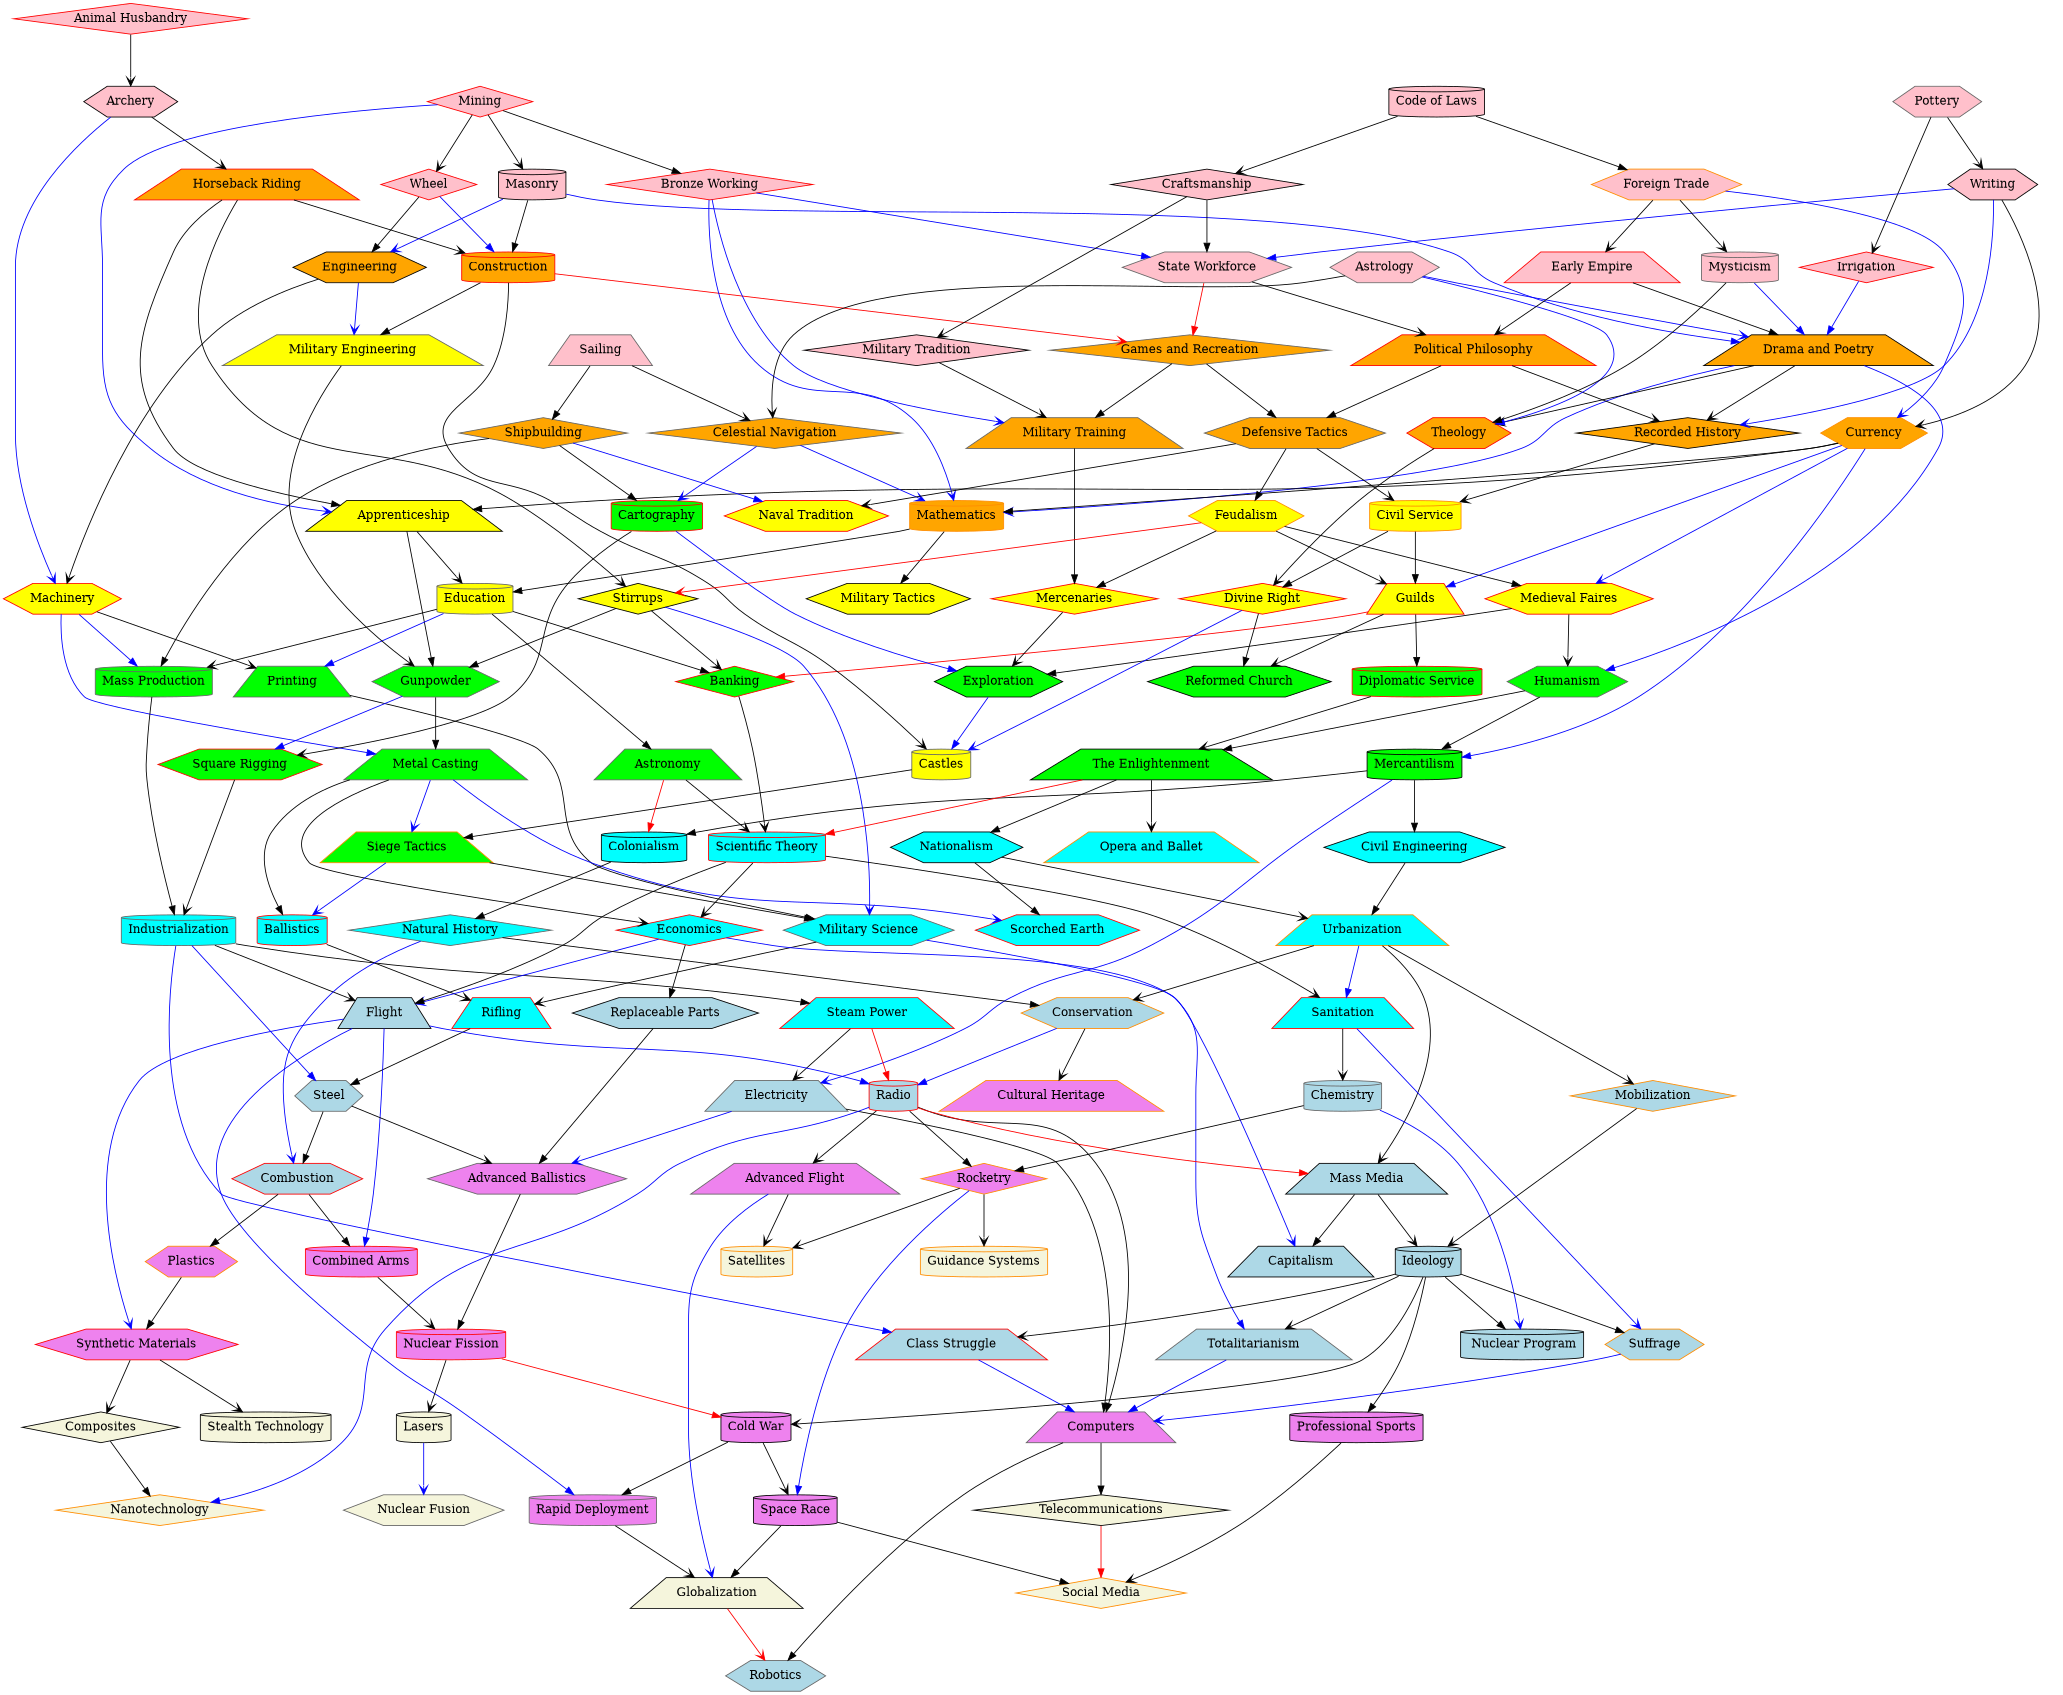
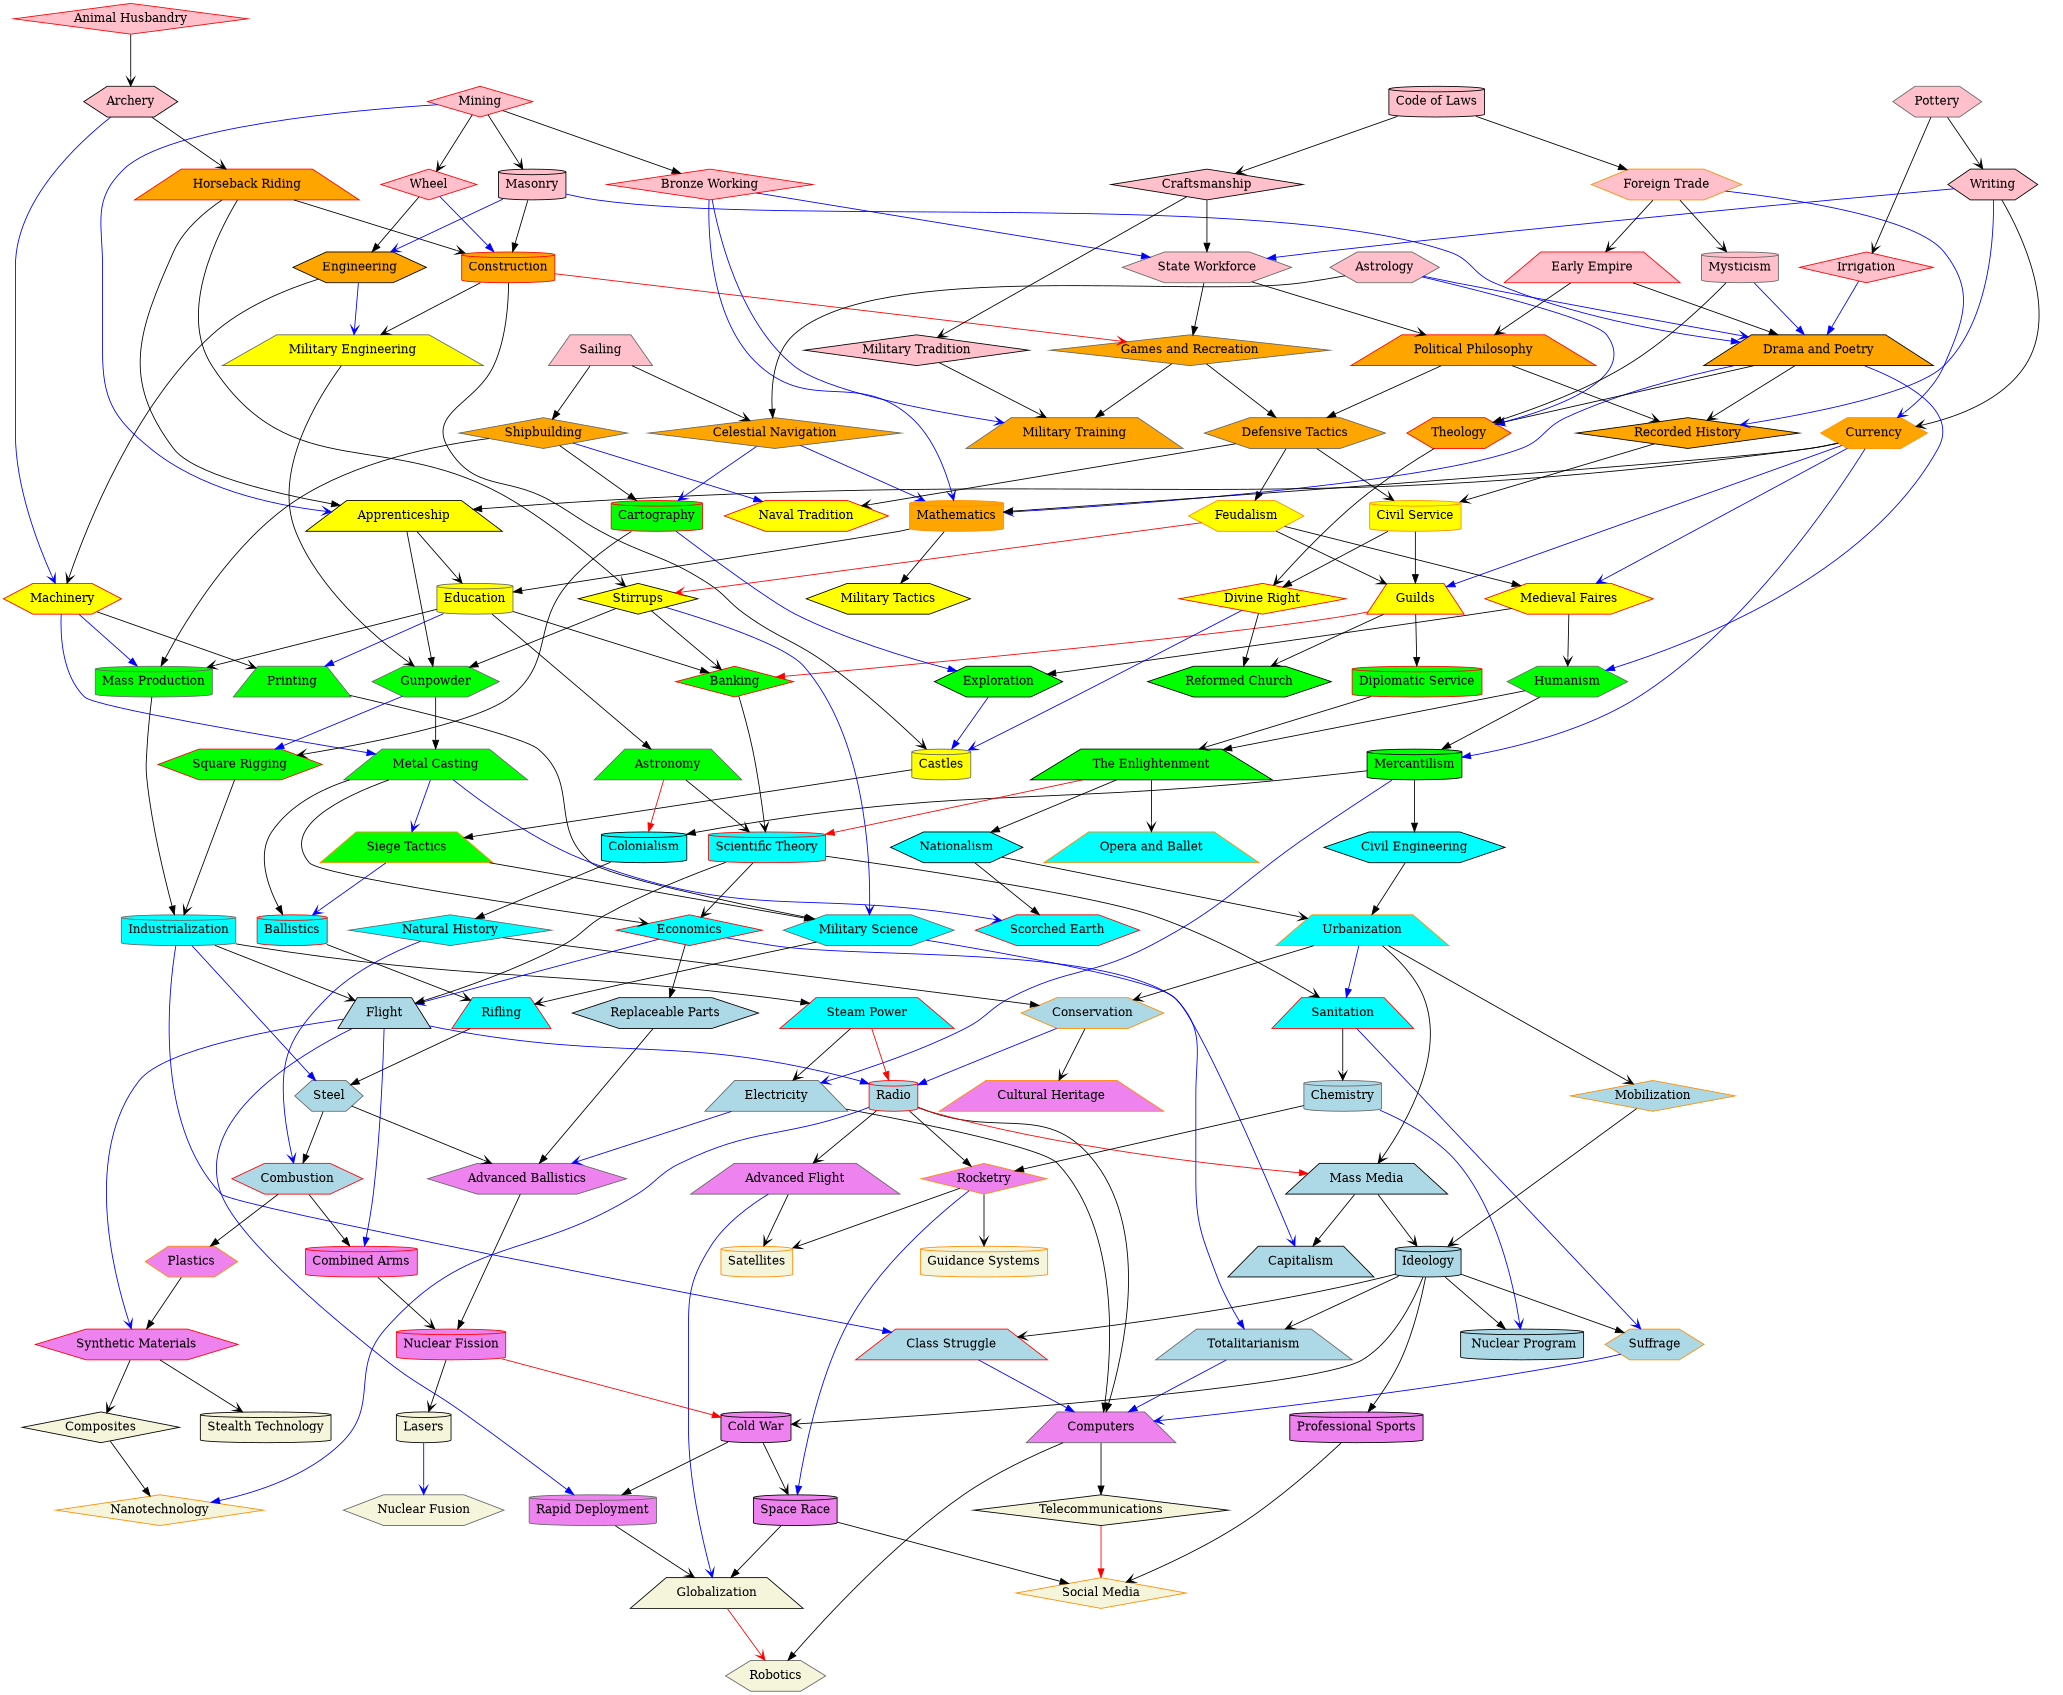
edge "Astrology" -> "Celestial Navigation": arrowhead vee -> normal
edge "State Workforce" -> "Games and Recreation": color red -> black
edge "Construction" -> "Military Engineering": arrowhead normal -> vee
node "Mercenaries": removed
node "Robotics": fillcolor lightblue -> beige
